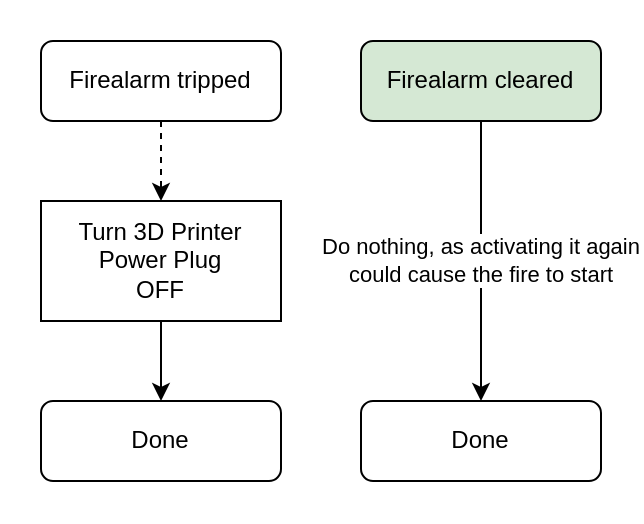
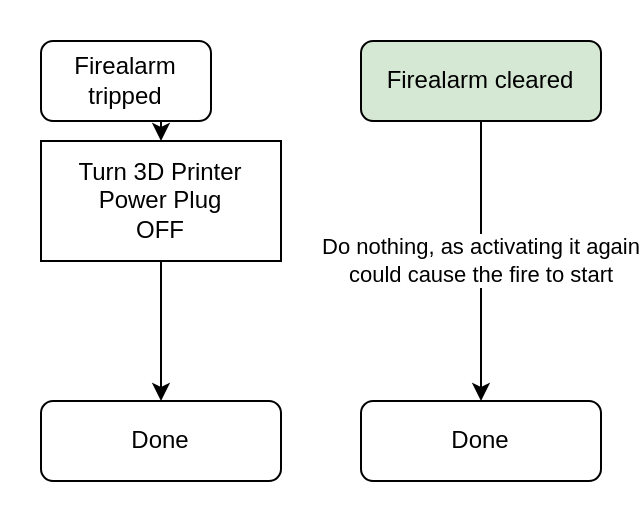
node "Firealarm tripped": size 240x80 -> 170x80
node "Turn 3D Printer Power Plug OFF": moved (161, 261) -> (161, 201)
